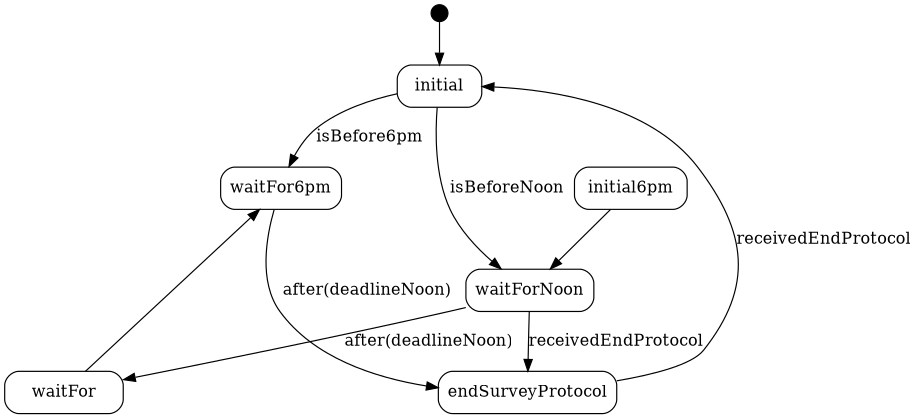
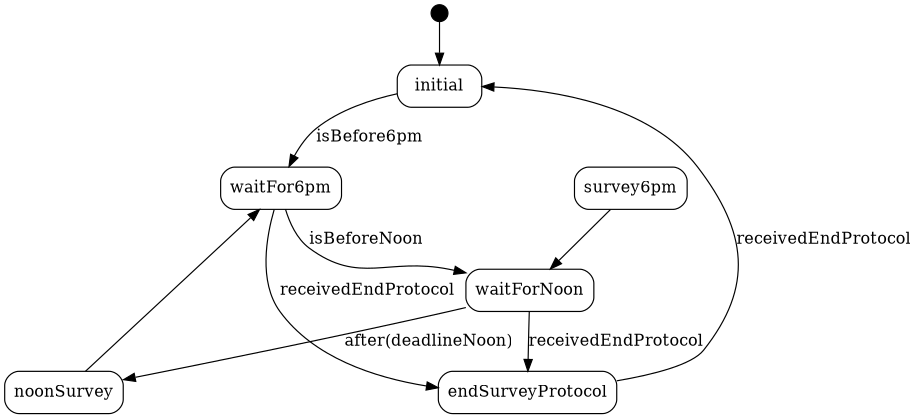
node "initial6pm": label "initial6pm" -> "survey6pm"
edge "initial" -> "waitForNoon": now "waitFor6pm" -> "waitForNoon"
edge "waitFor6pm" -> "endSurveyProtocol": label "after(deadlineNoon)" -> "receivedEndProtocol"
node "waitFor": label "waitFor" -> "noonSurvey"
